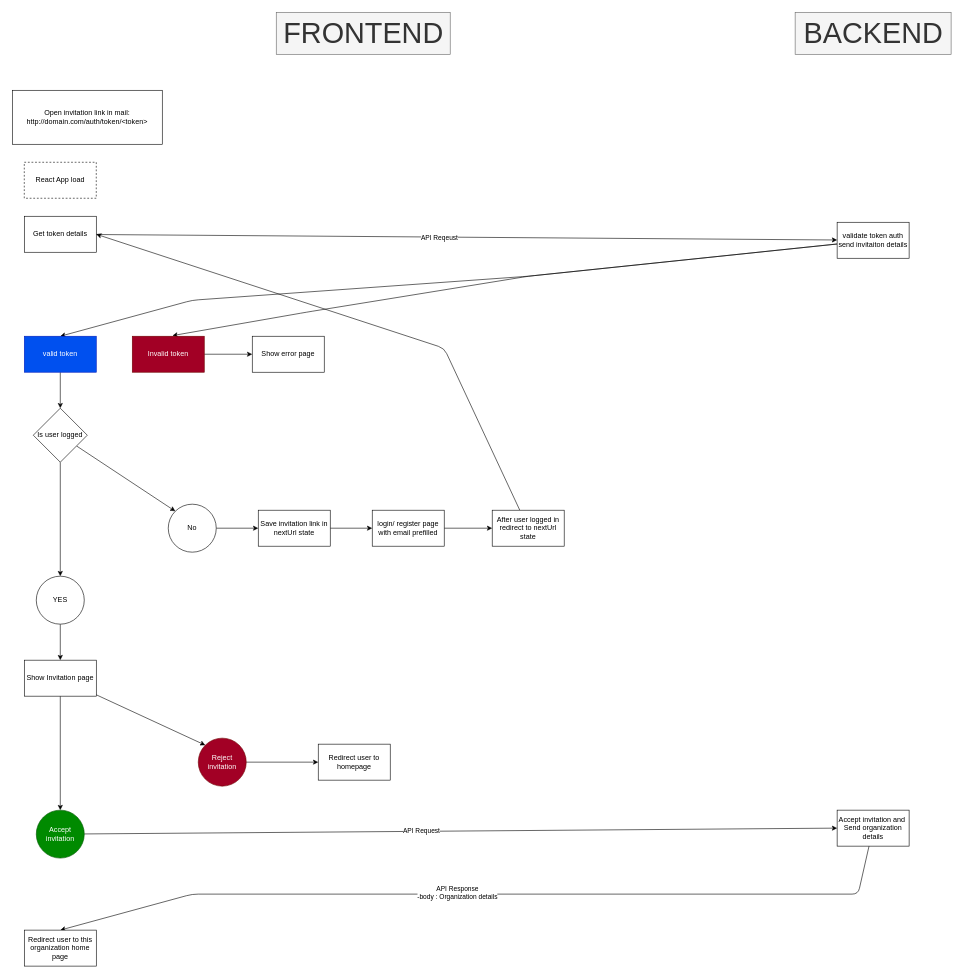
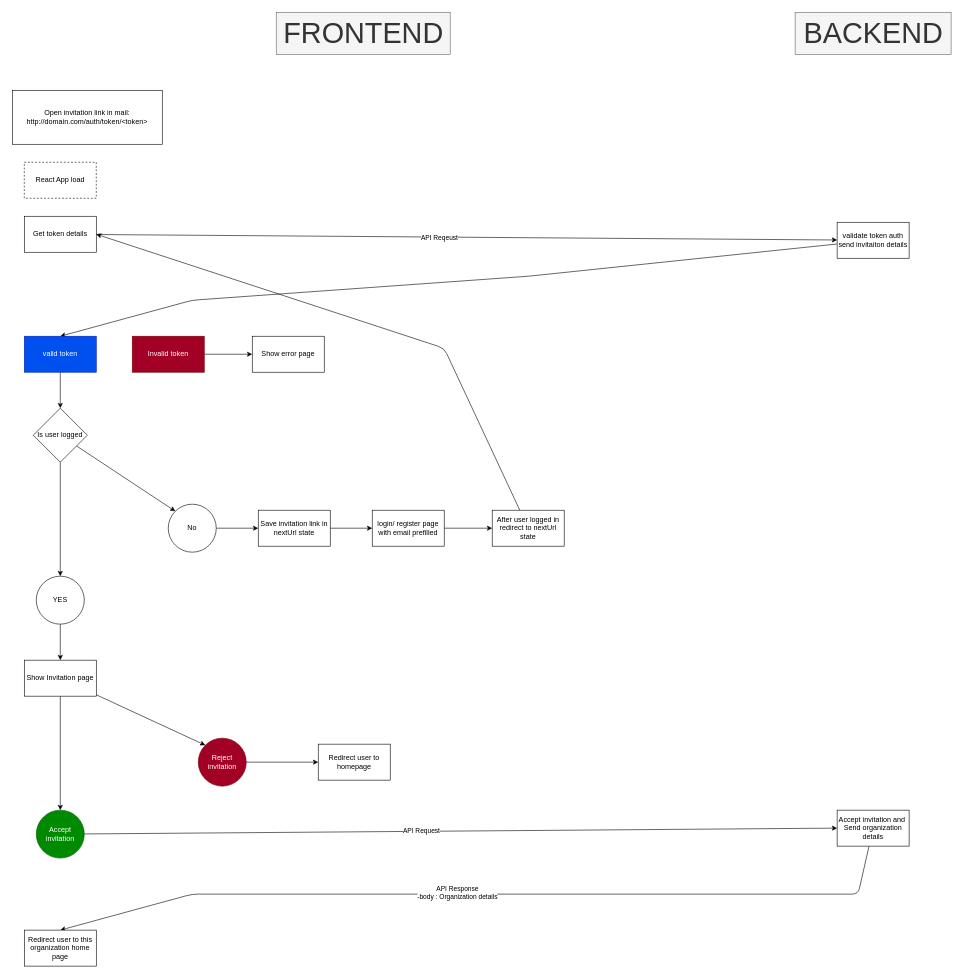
edge "validate token auth send invitaiton details" -> "Invalid token": removed
